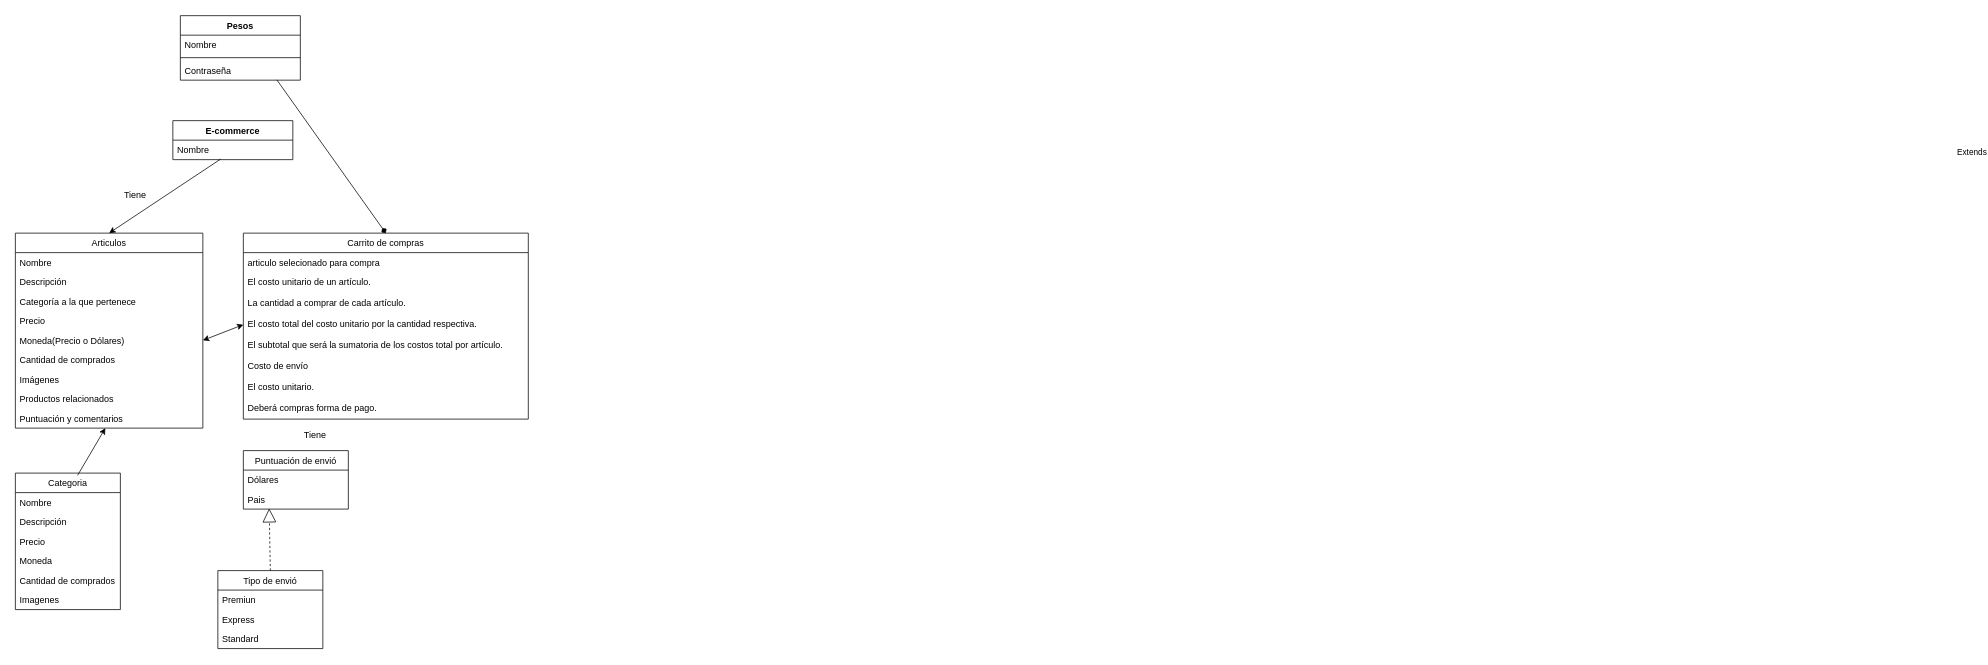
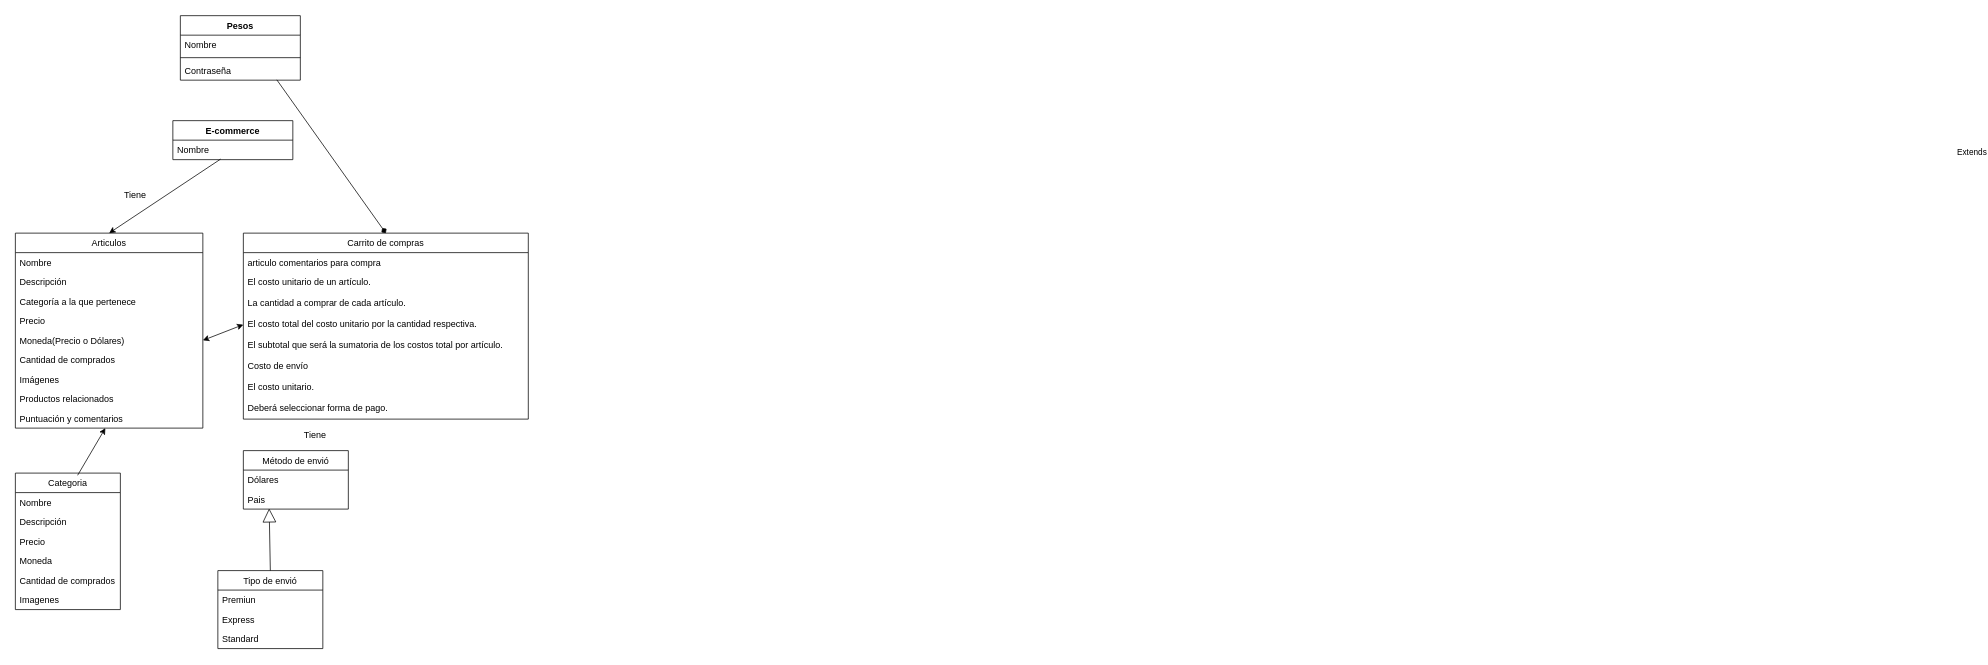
node "articulo selecionado para compra": label "articulo selecionado para compra" -> "articulo comentarios para compra"
node "Deberá compras forma de pago.": label "Deberá compras forma de pago." -> "Deberá seleccionar forma de pago."
node "Puntuación de envió": label "Puntuación de envió" -> "Método de envió"
edge "Tipo de envió" -> "Pais": style dashed -> solid
